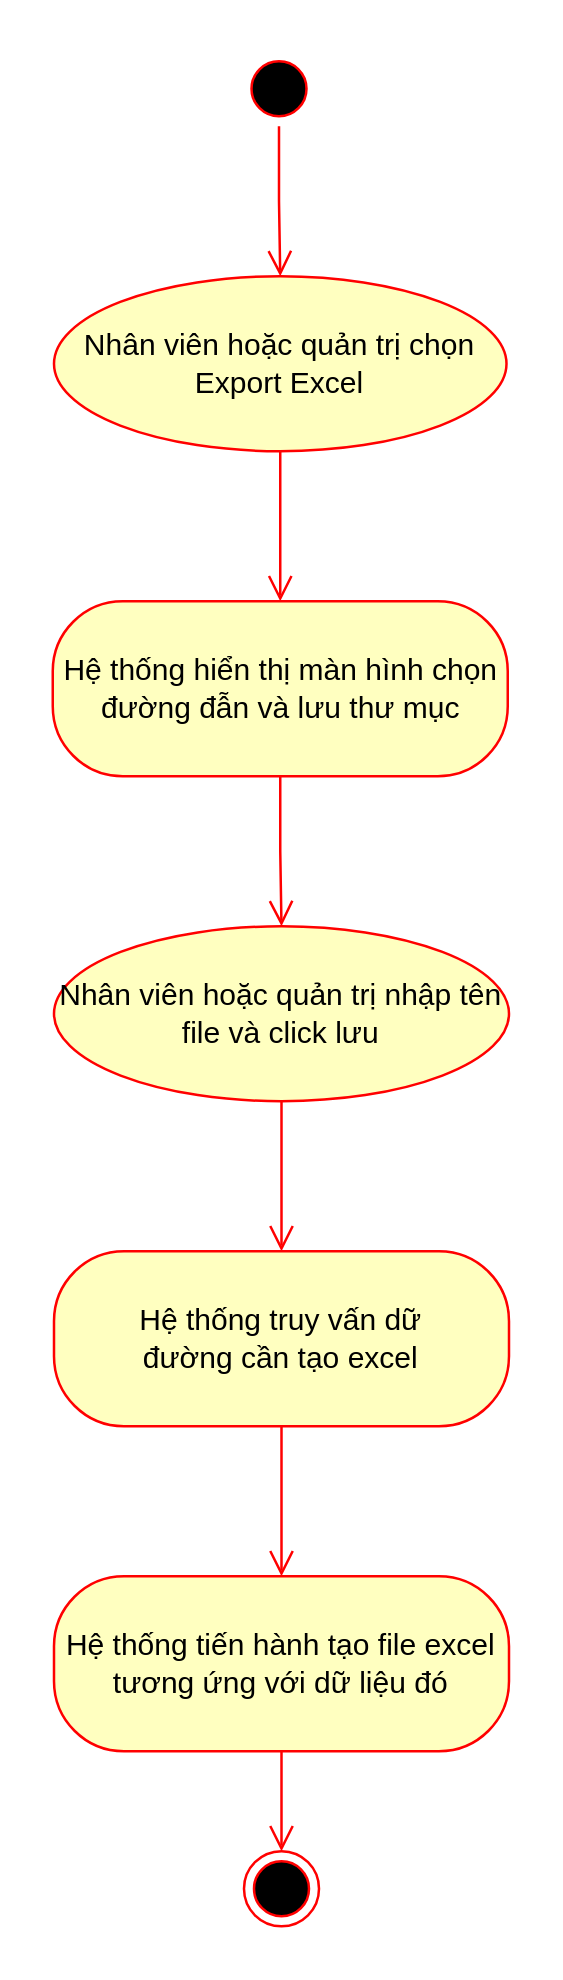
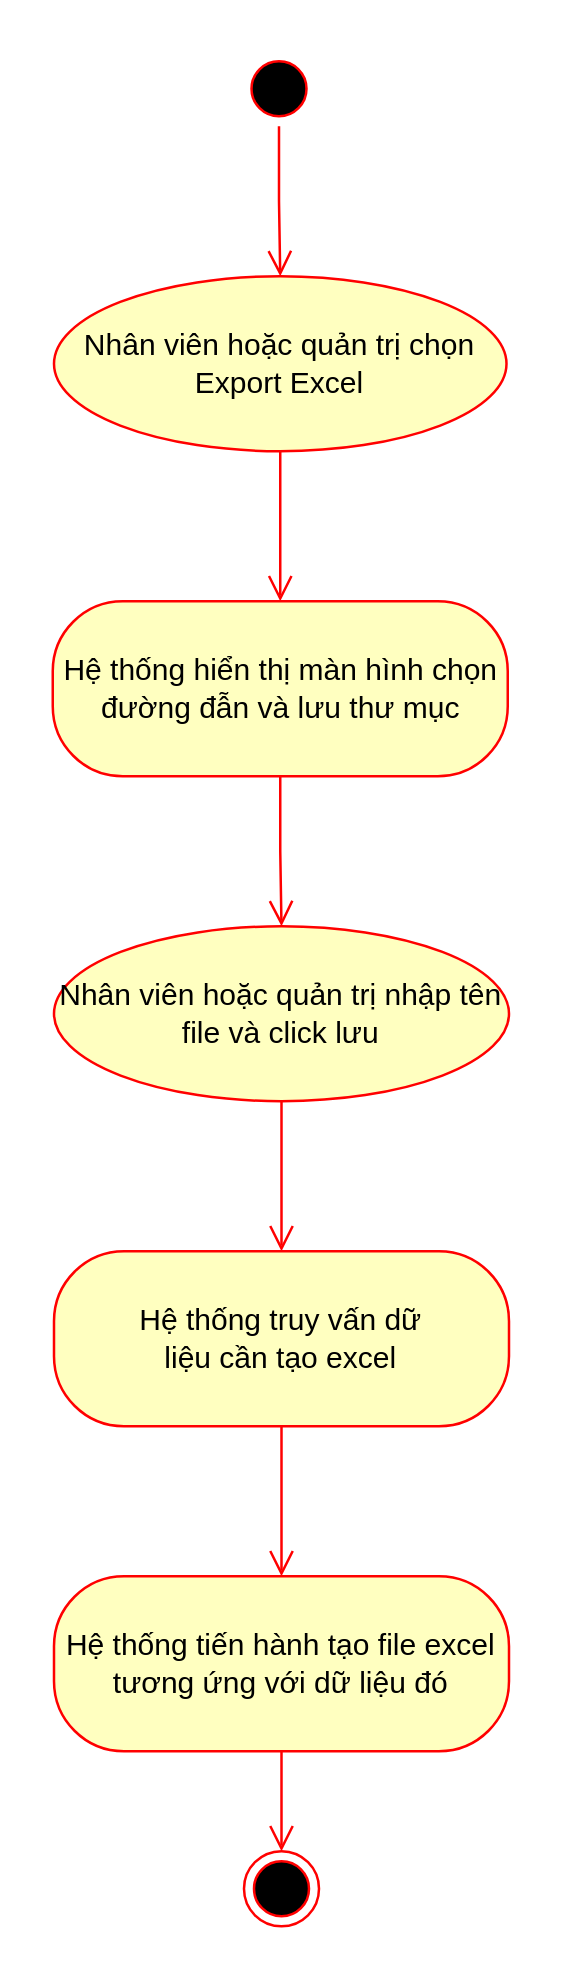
node "Hệ thống truy vấn dữ đường cần tạo excel": label "Hệ thống truy vấn dữ đường cần tạo excel" -> "Hệ thống truy vấn dữ liệu cần tạo excel"
